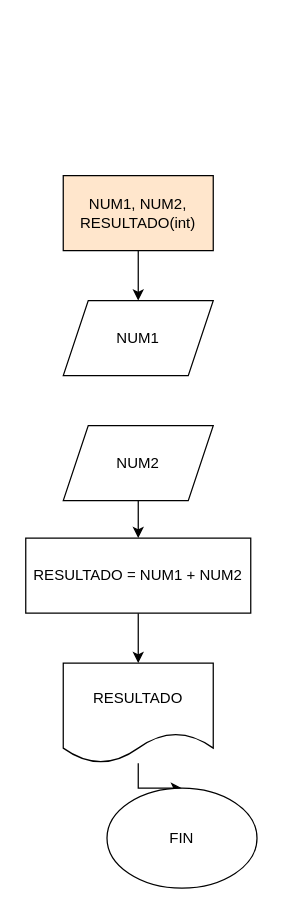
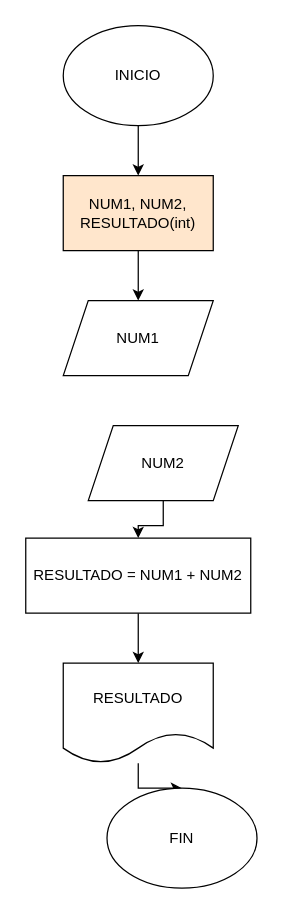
node "INICIO": added
edge "INICIO" -> "NUM1, NUM2, RESULTADO(int)": added
node "NUM2": moved (138, 463) -> (163, 463)
